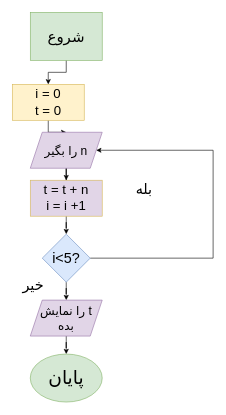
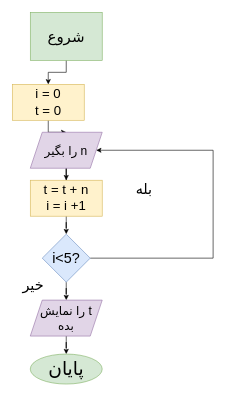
node "t = t + n i = i +1": fillcolor #e1d5e7 -> #fff2cc
node "پایان": size 72x48 -> 72x30
